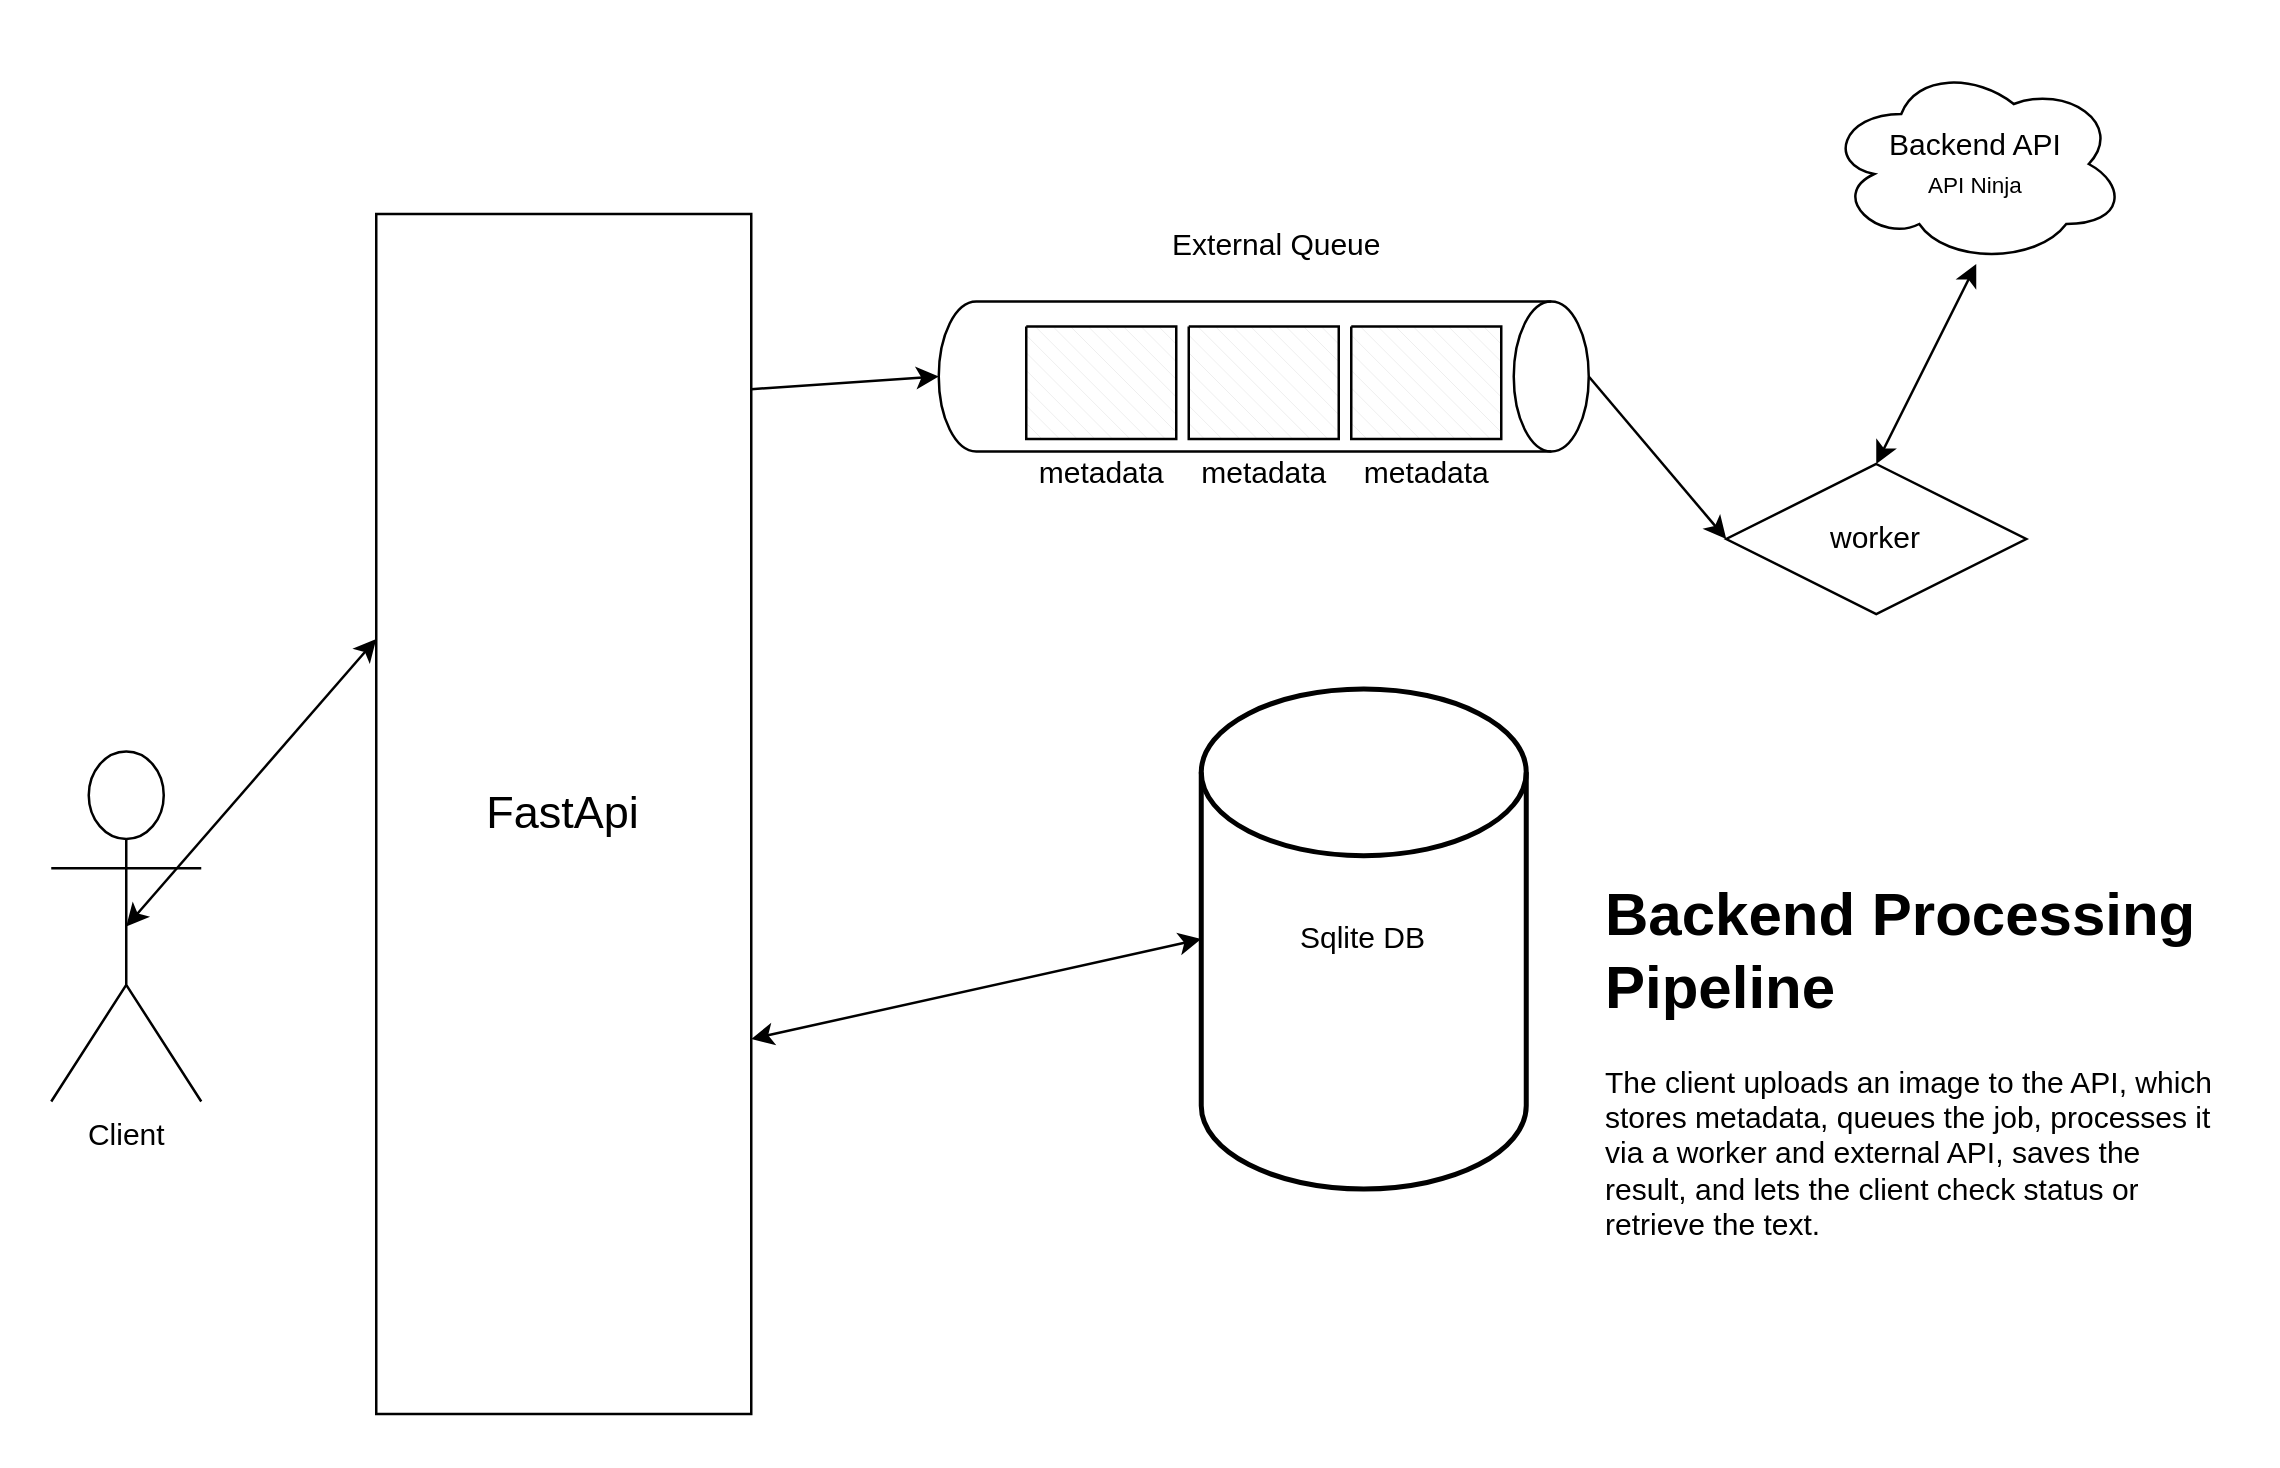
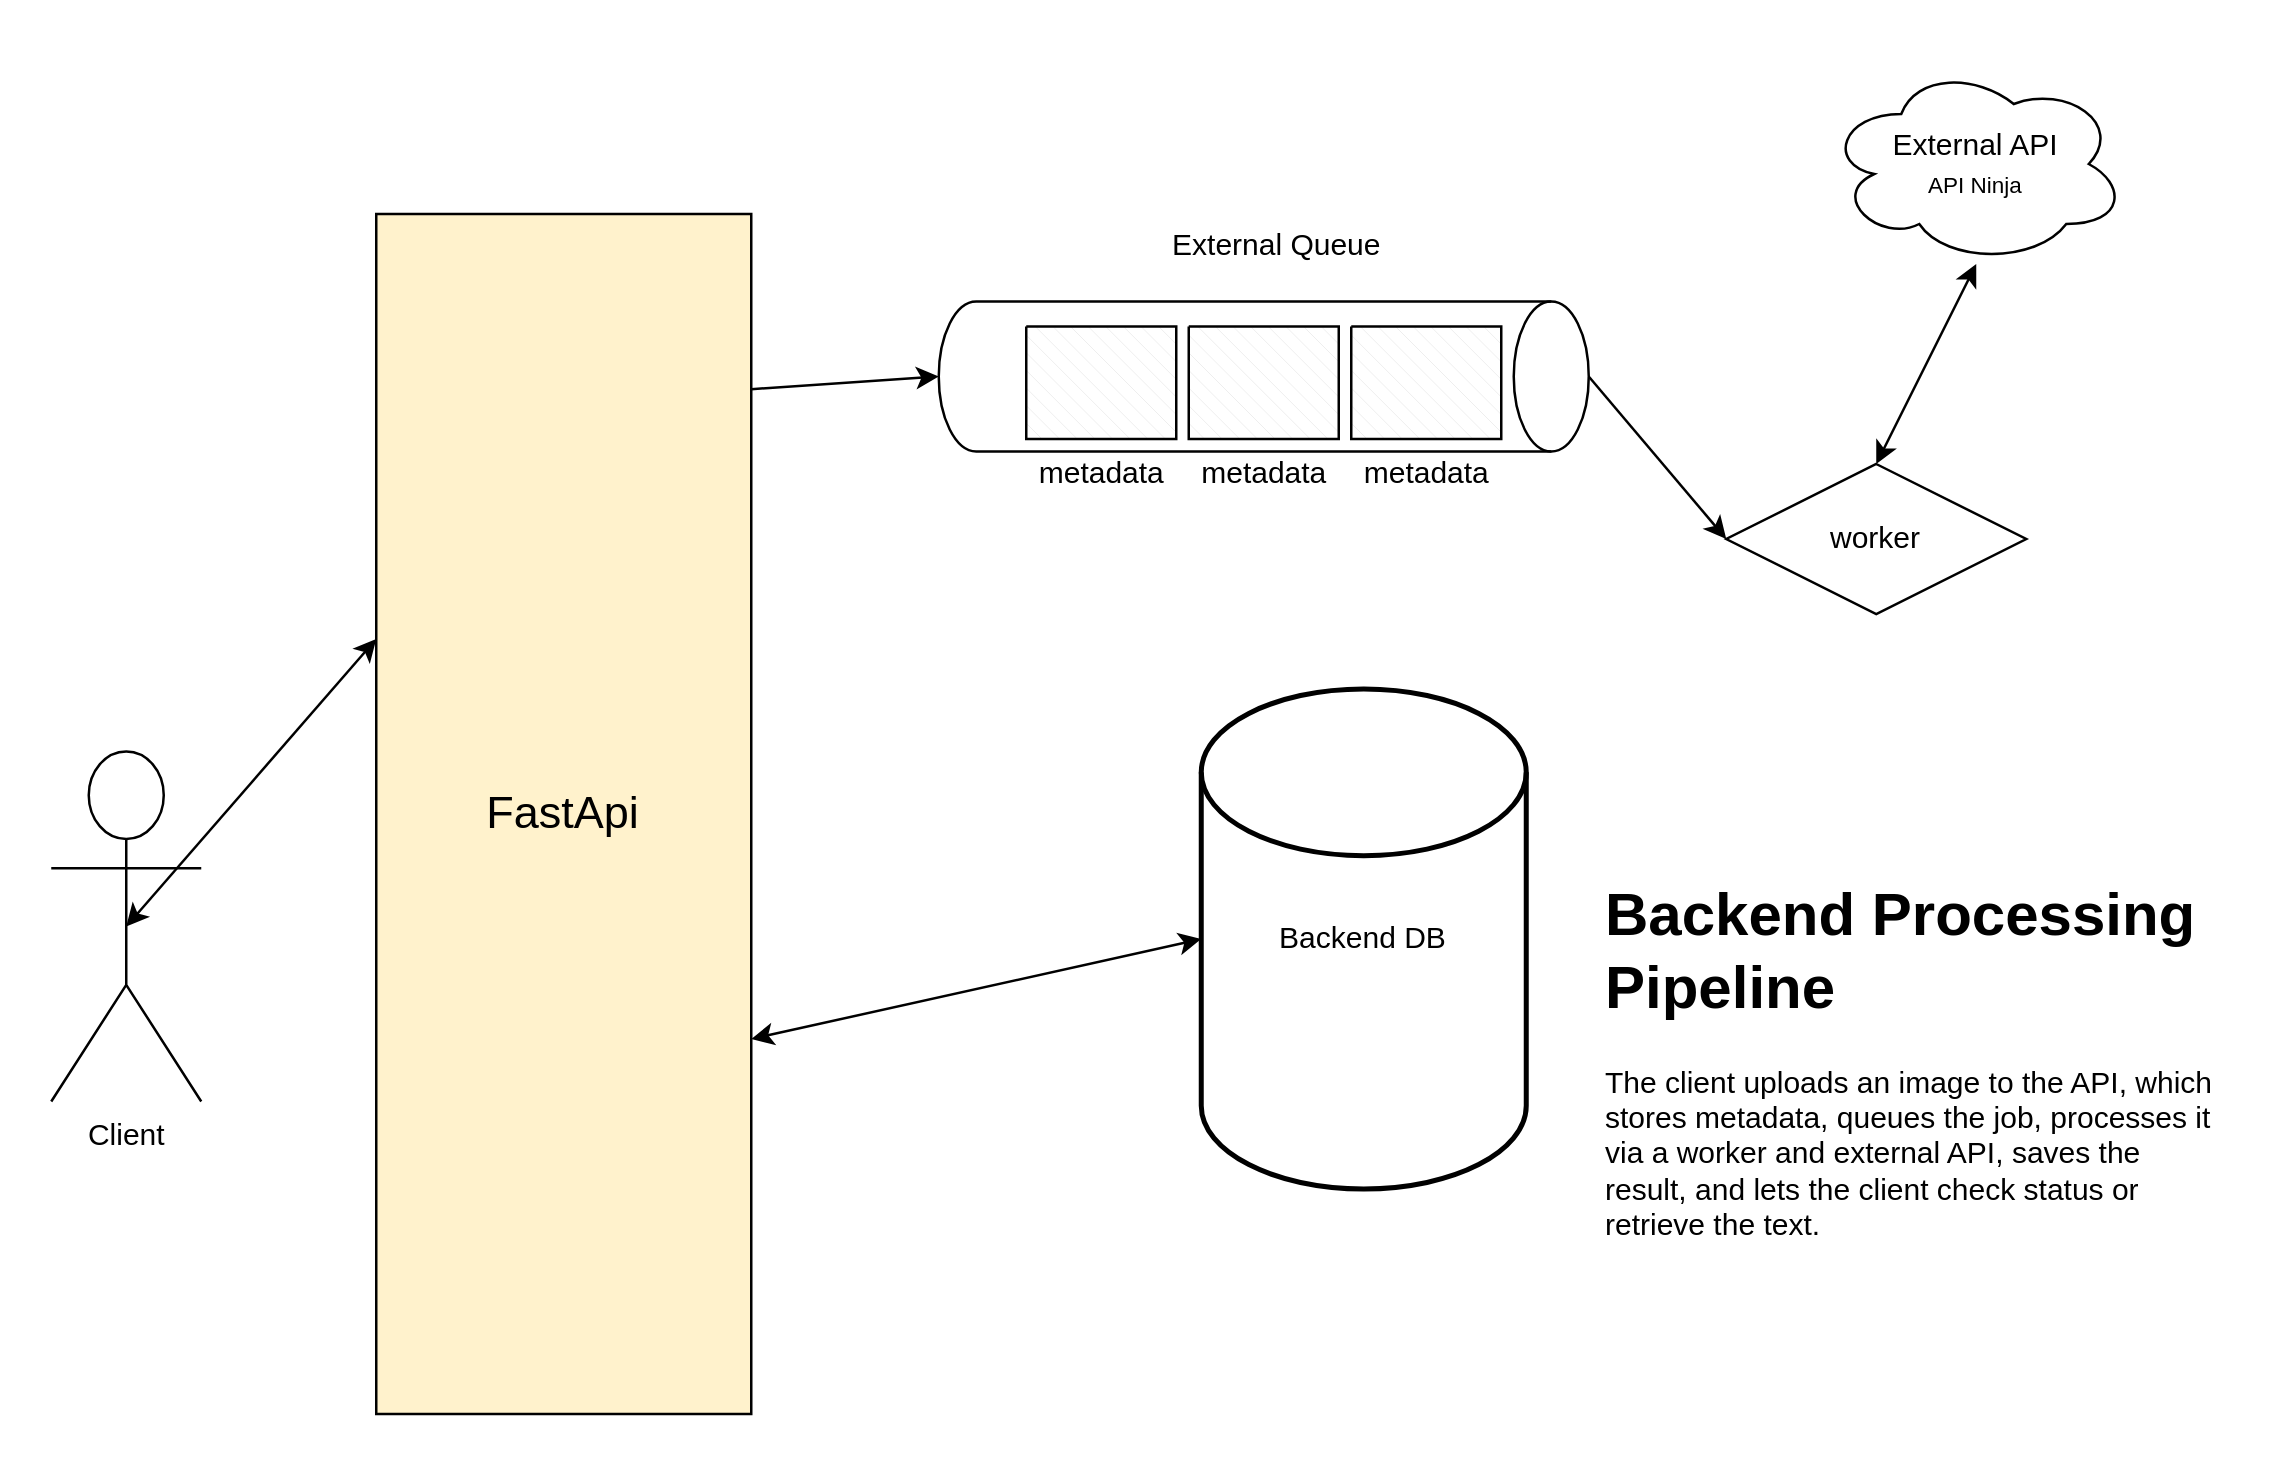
node "Backend API API Ninja": label "Backend API API Ninja" -> "External API API Ninja"
node "FastApi": fillcolor #ffffff -> #fff2cc
node "Sqlite DB": label "Sqlite DB" -> "Backend DB"
